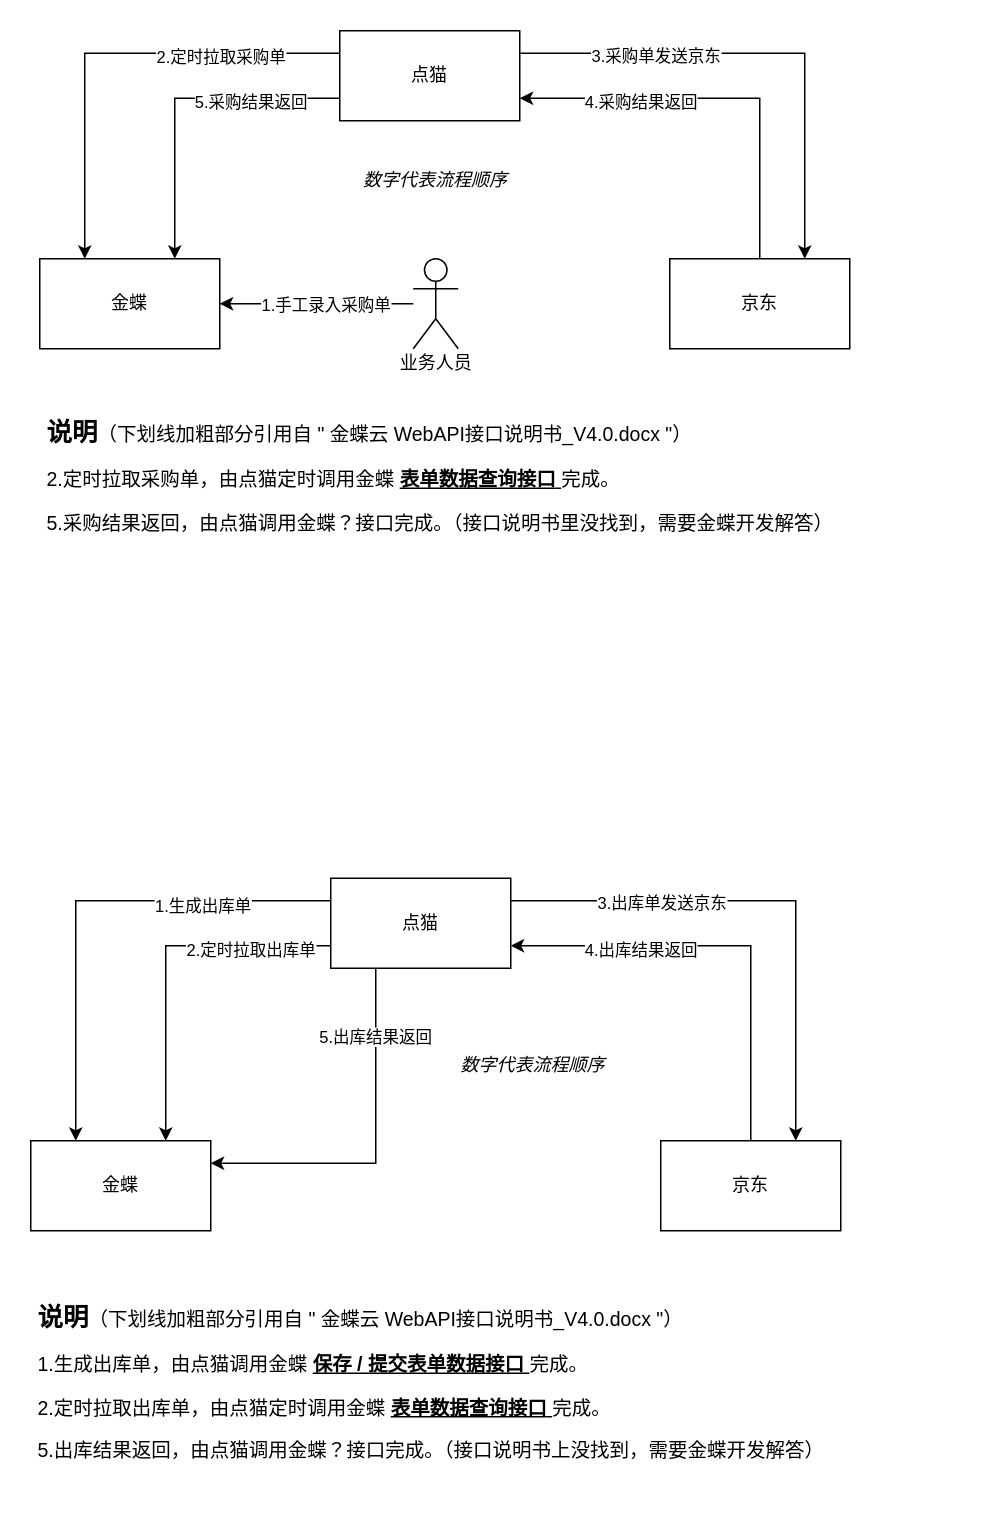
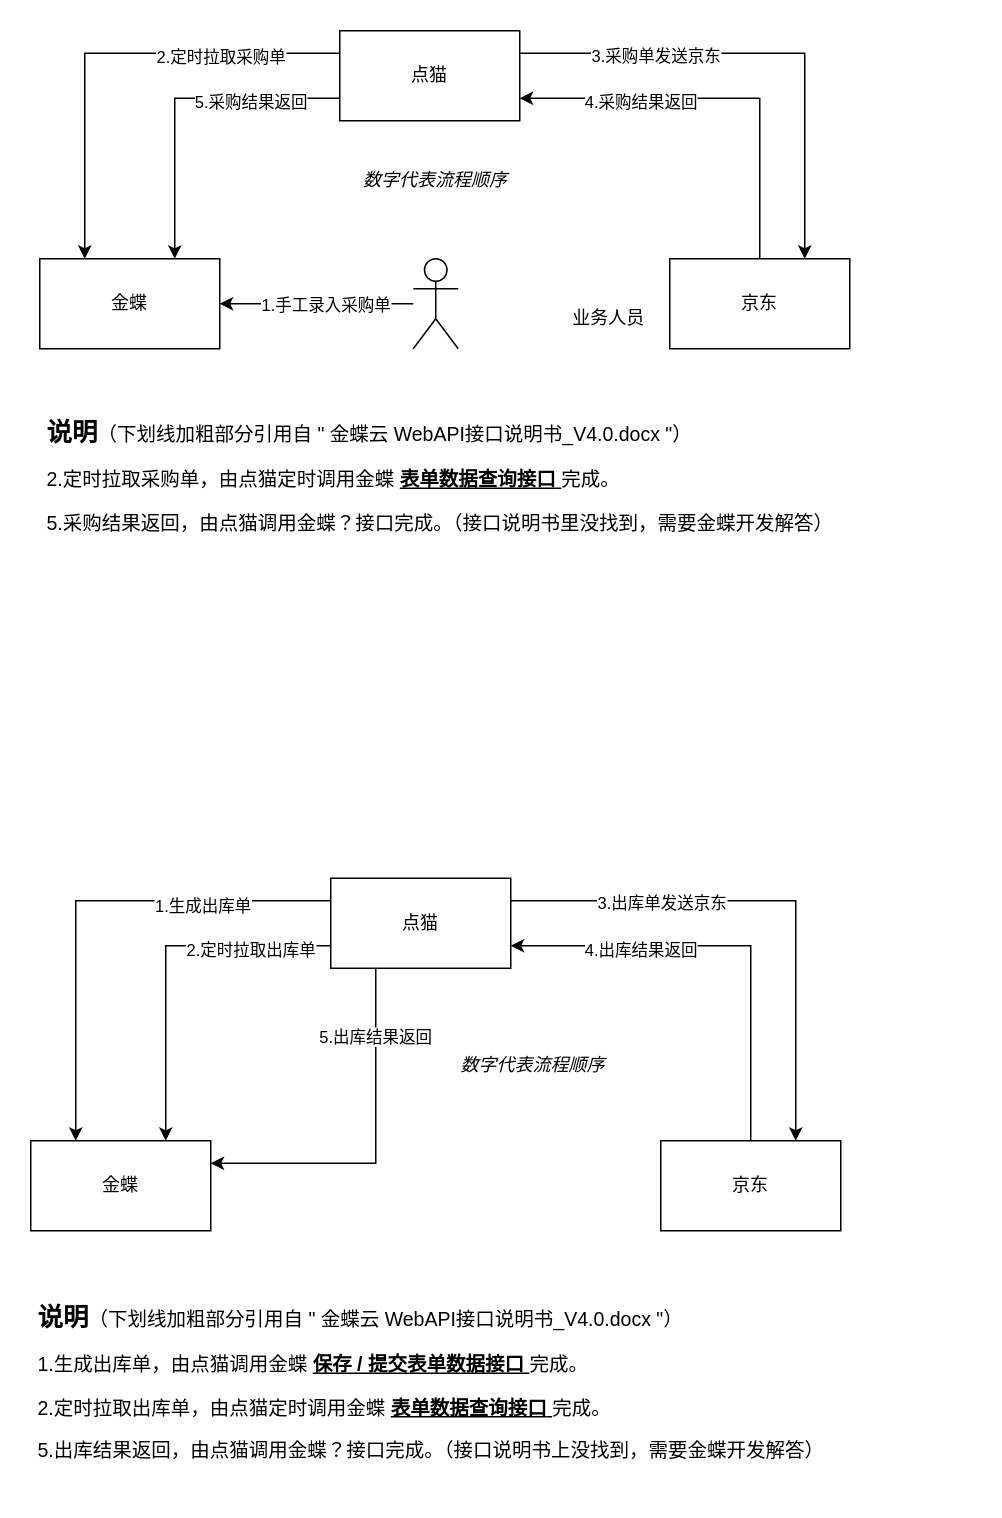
node "业务人员": moved (436, 364) -> (608, 319)
